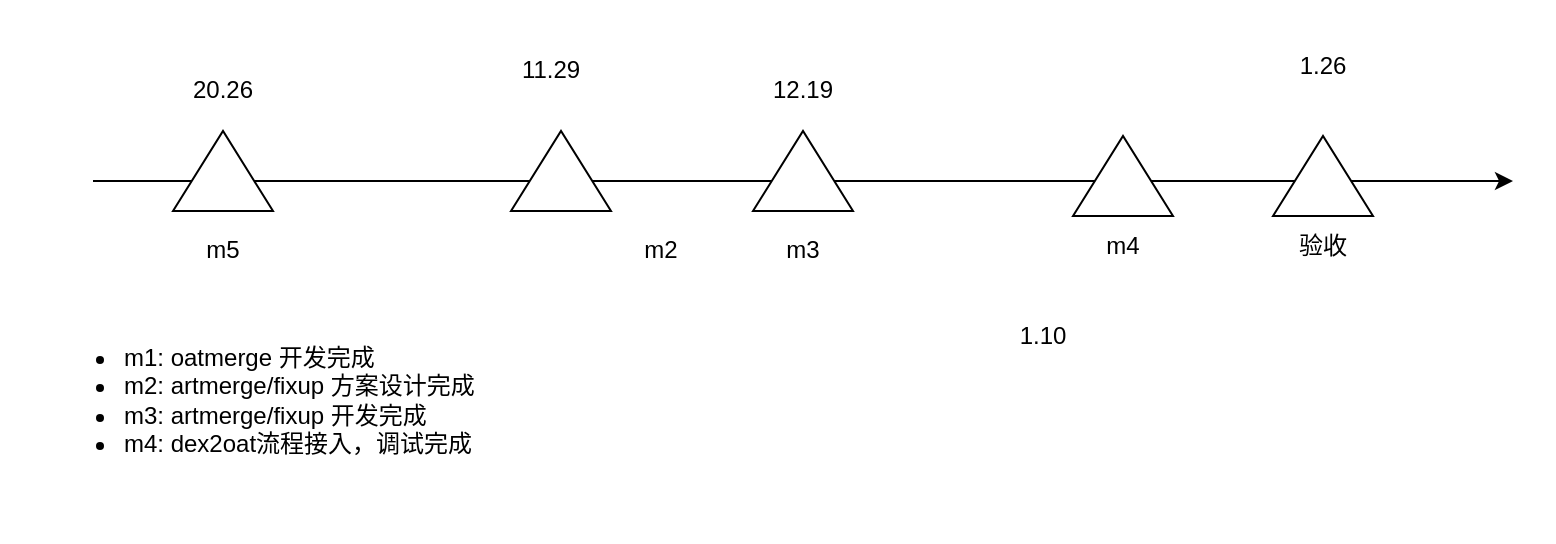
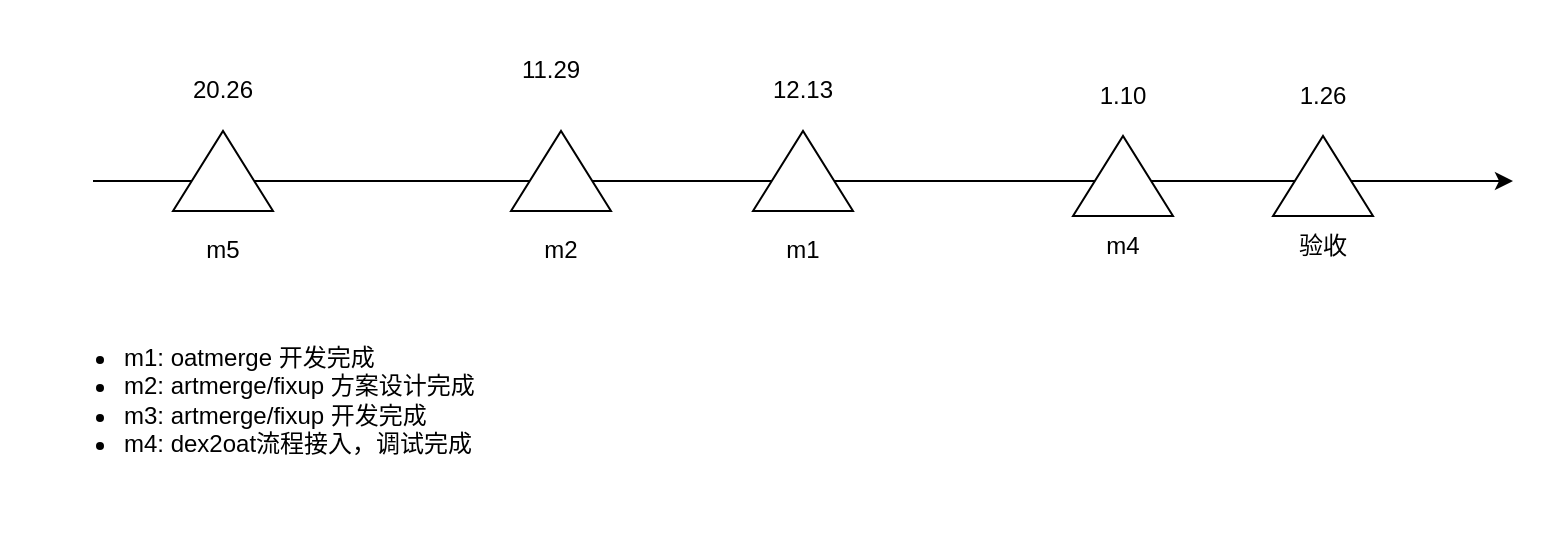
node "1.26": moved (1323, 66) -> (1323, 96)
node "12.19": label "12.19" -> "12.13"
node "m2": moved (661, 251) -> (561, 251)
node "m3": label "m3" -> "m1"
node "1.10": moved (1043, 336) -> (1123, 96)
